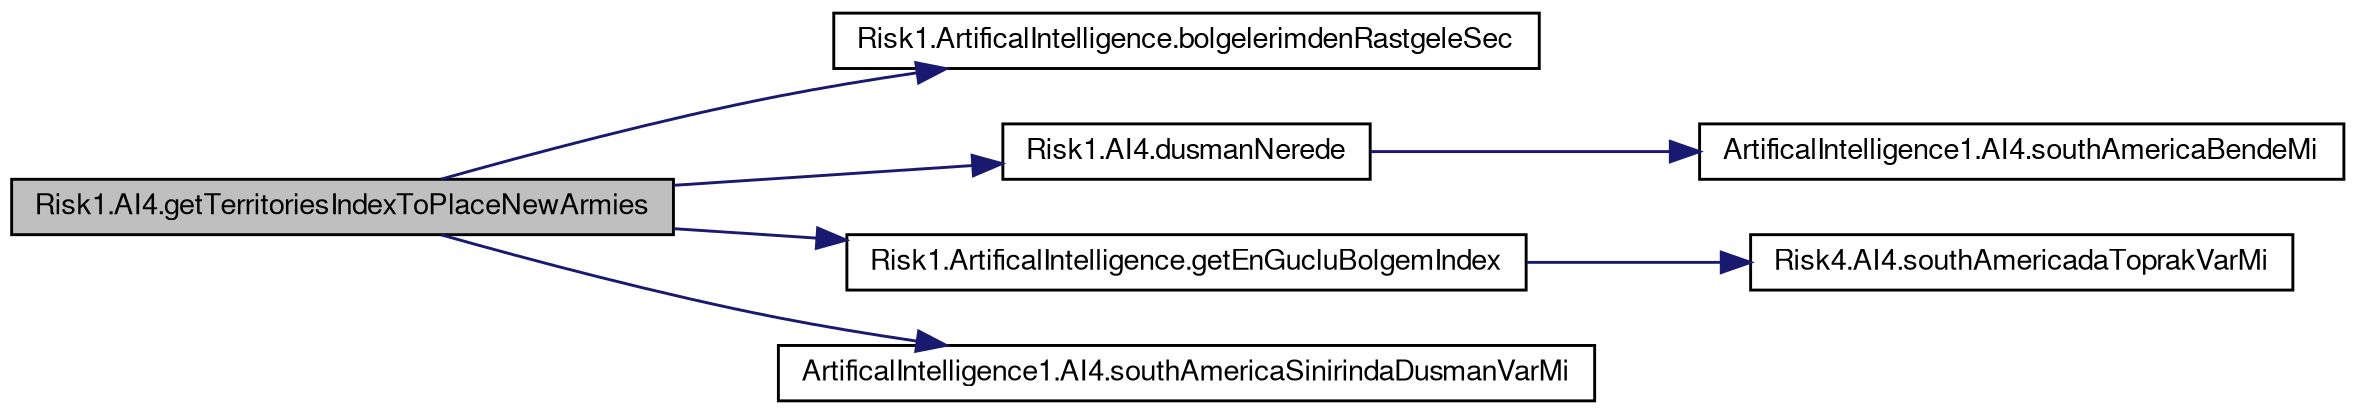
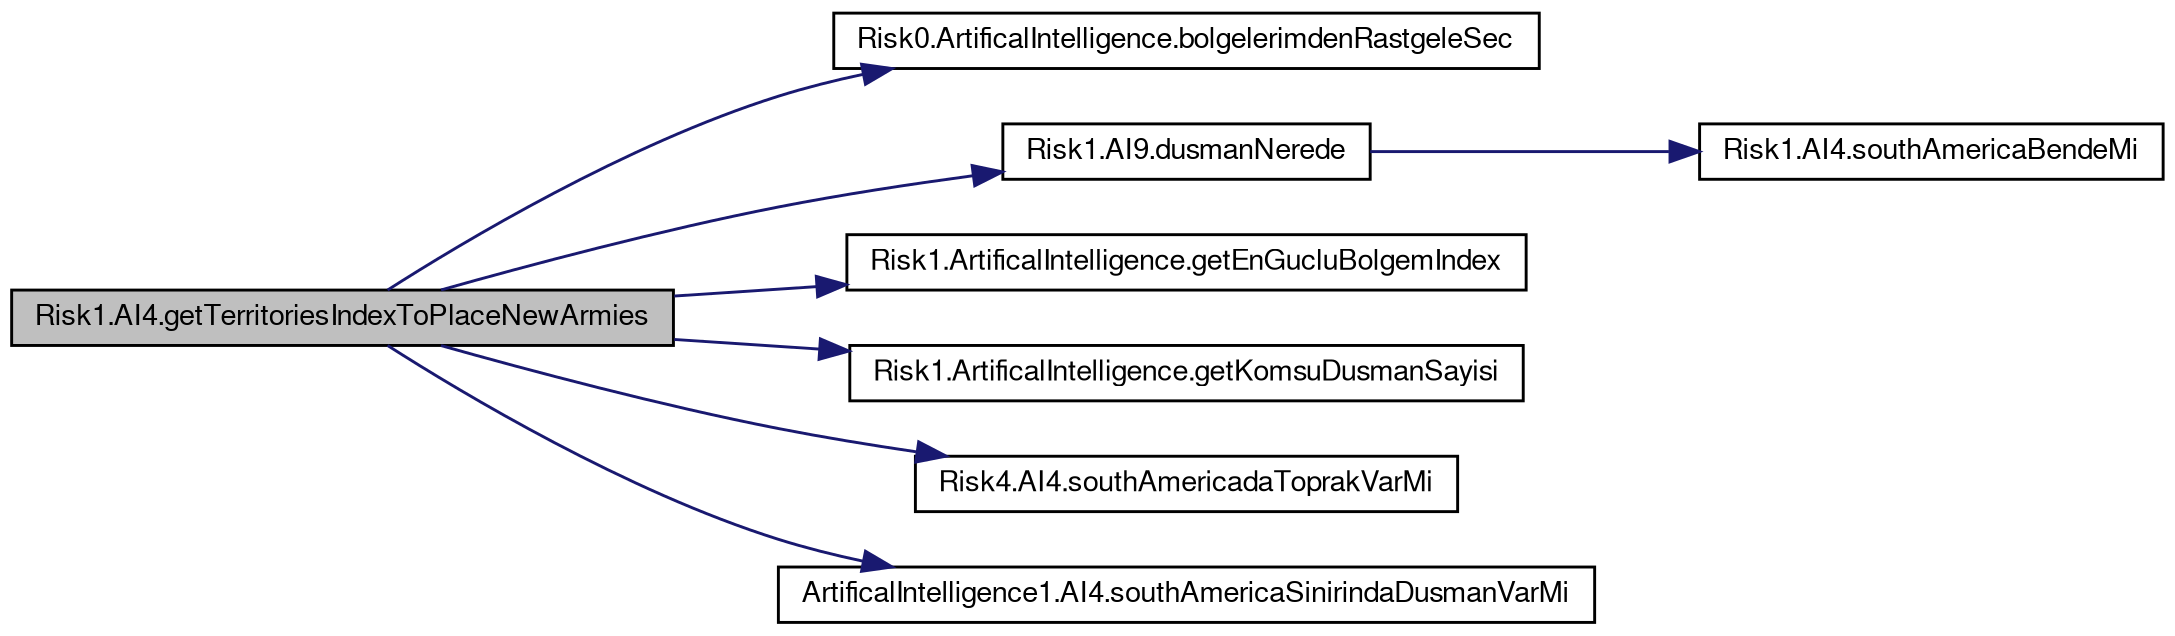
node "Risk1.ArtificalIntelligence.bolgelerimdenRastgeleSec": label "Risk1.ArtificalIntelligence.bolgelerimdenRastgeleSec" -> "Risk0.ArtificalIntelligence.bolgelerimdenRastgeleSec"
node "Risk1.AI4.dusmanNerede": label "Risk1.AI4.dusmanNerede" -> "Risk1.AI9.dusmanNerede"
node "ArtificalIntelligence1.AI4.southAmericaBendeMi": label "ArtificalIntelligence1.AI4.southAmericaBendeMi" -> "Risk1.AI4.southAmericaBendeMi"
edge "Risk1.ArtificalIntelligence.getEnGucluBolgemIndex" -> "Risk4.AI4.southAmericadaToprakVarMi": now "Risk1.AI4.getTerritoriesIndexToPlaceNewArmies" -> "Risk4.AI4.southAmericadaToprakVarMi"
node "Risk1.ArtificalIntelligence.getKomsuDusmanSayisi": added
